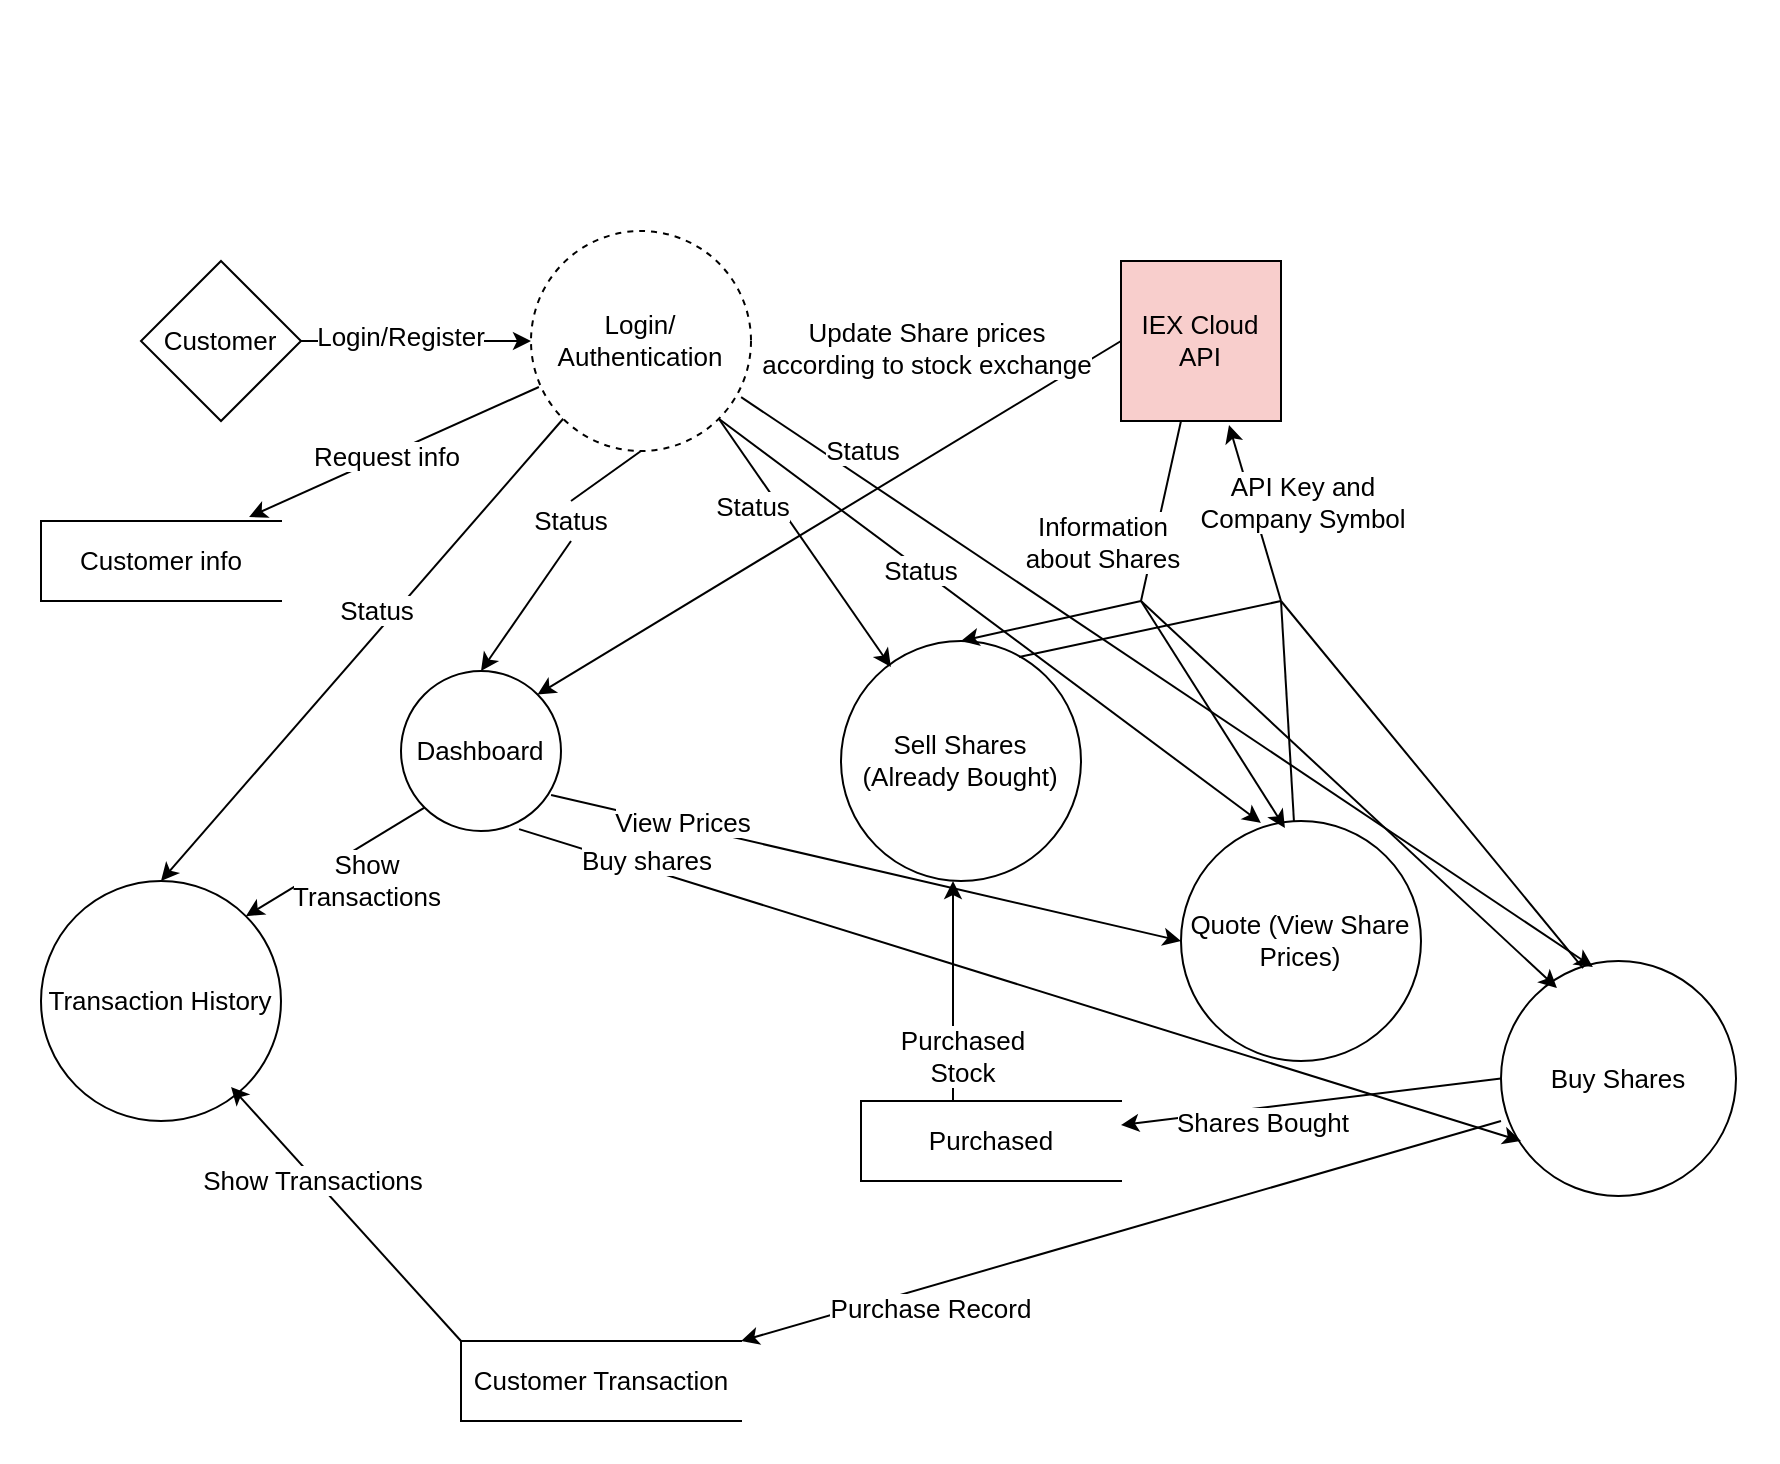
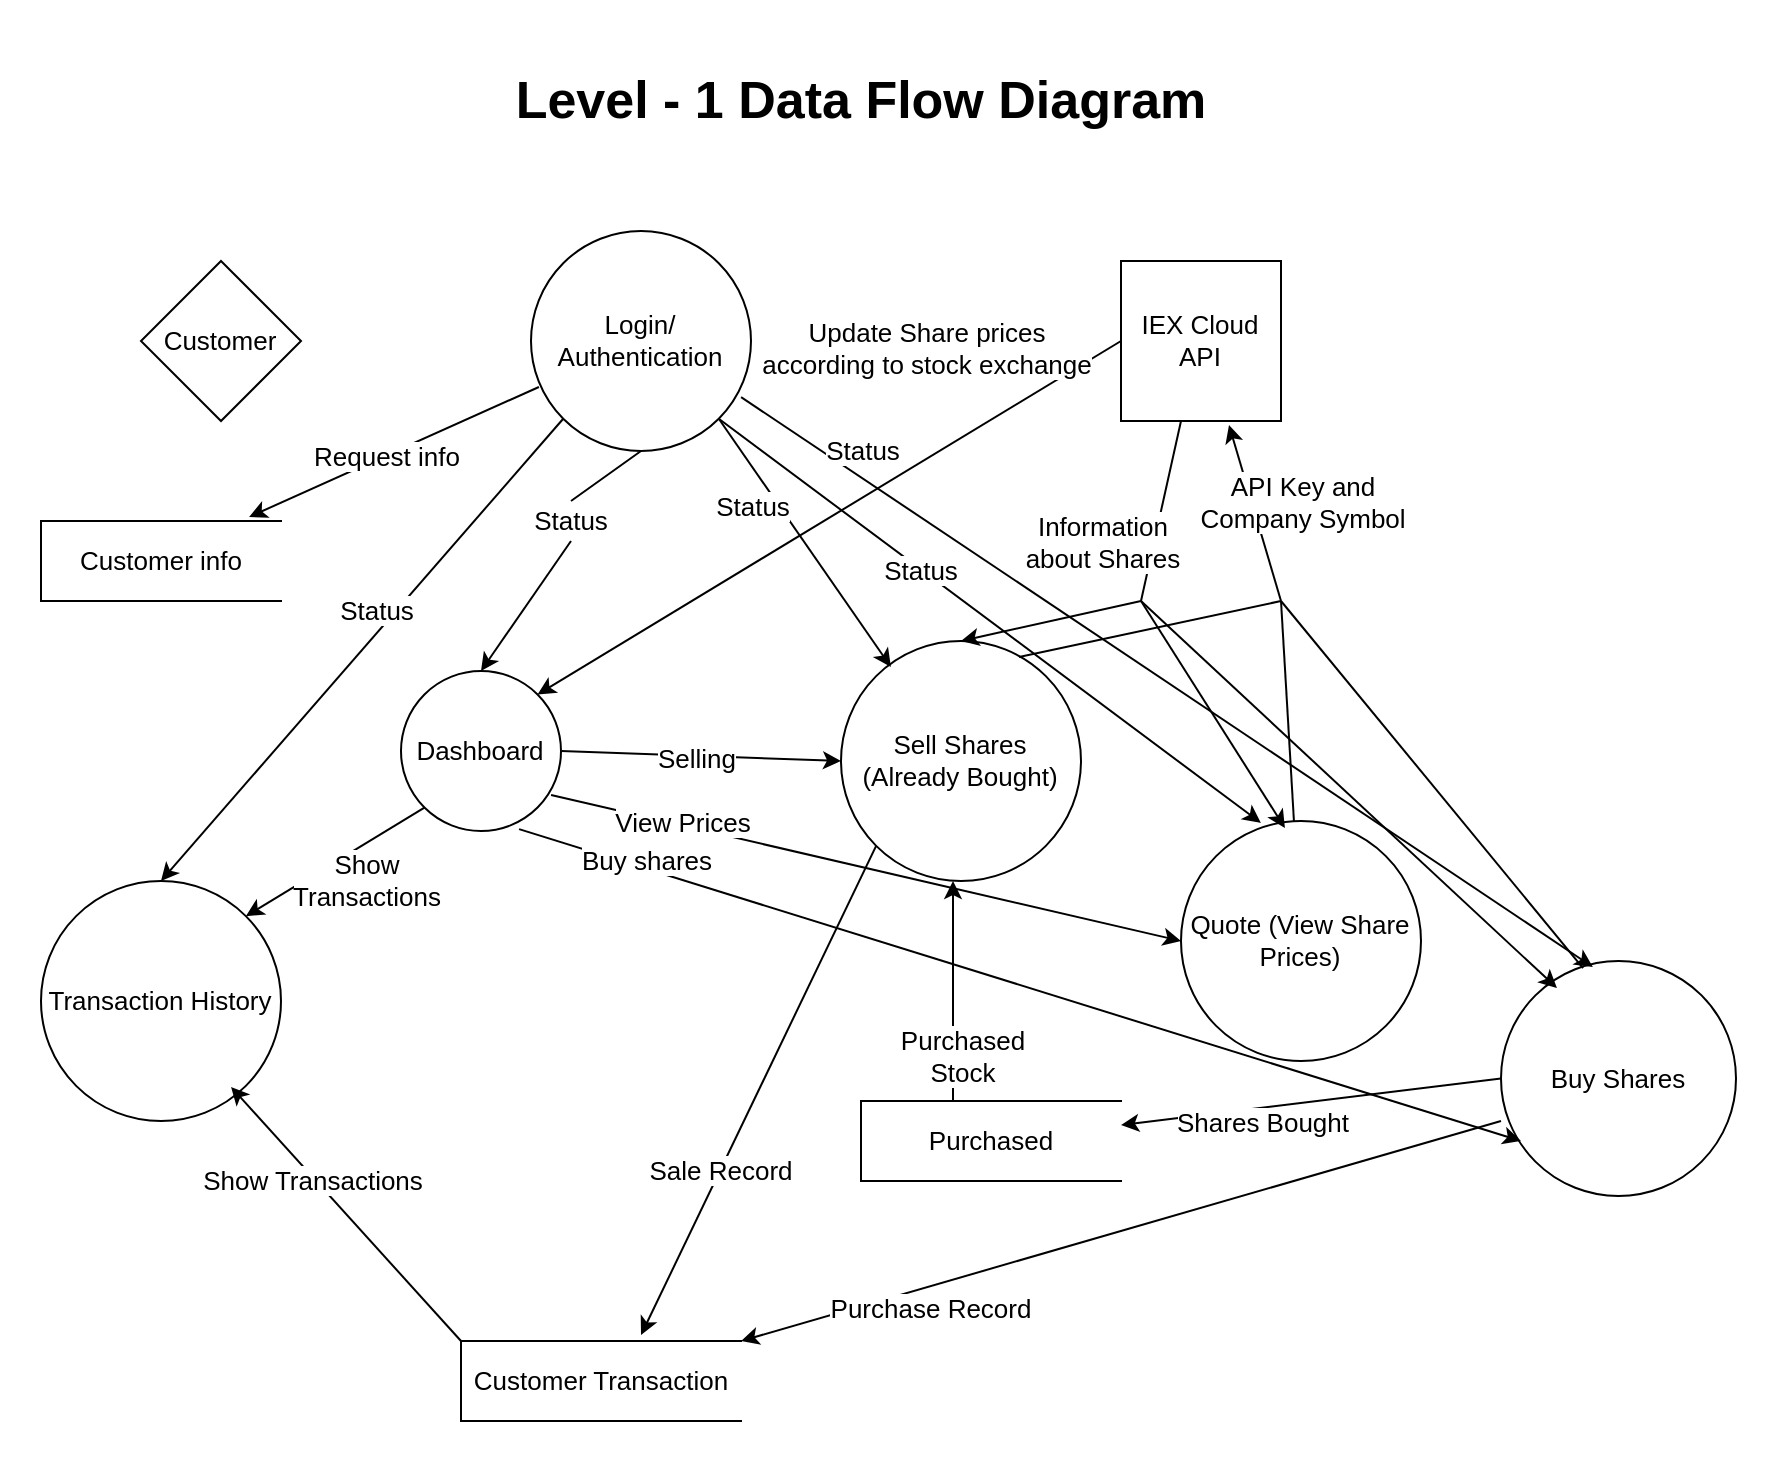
node "Level - 1 Data Flow Diagram": added
edge "Customer" -> "Login/ Authentication": removed, label "Login/Register"
node "Login/ Authentication": style dashed -> solid
node "IEX Cloud API": fillcolor #f8cecc -> #ffffff
edge "Dashboard" -> "Sell Shares (Already Bought)": added, label "Selling"
edge "Sell Shares (Already Bought)" -> "Customer Transaction": added, label "Sale Record"
